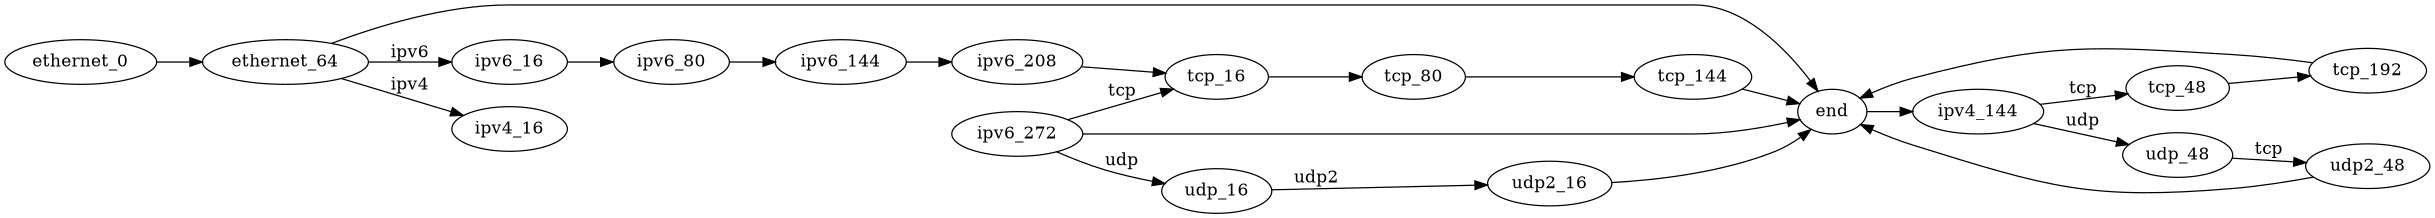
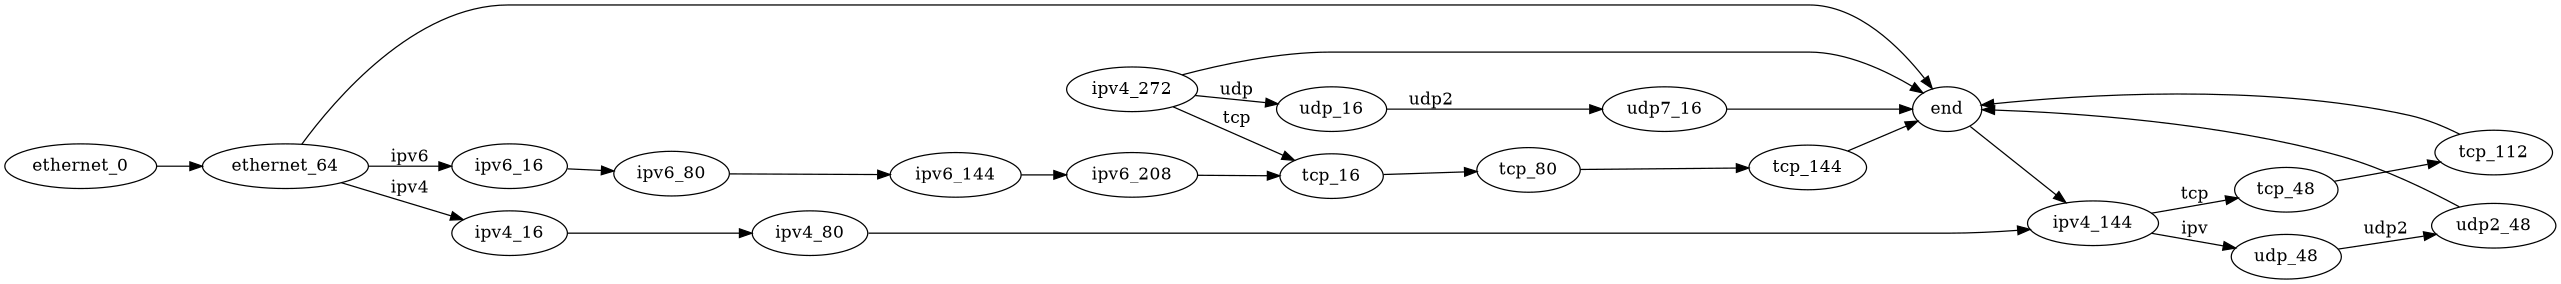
node "tcp_192": label "tcp_192" -> "tcp_112"
edge "ipv4_144" -> "udp_48": label "udp" -> "ipv"
node "ipv6_272": label "ipv6_272" -> "ipv4_272"
edge "udp_48" -> "udp2_48": label "tcp" -> "udp2"
node "udp2_16": label "udp2_16" -> "udp7_16"
node "ipv4_80": added
